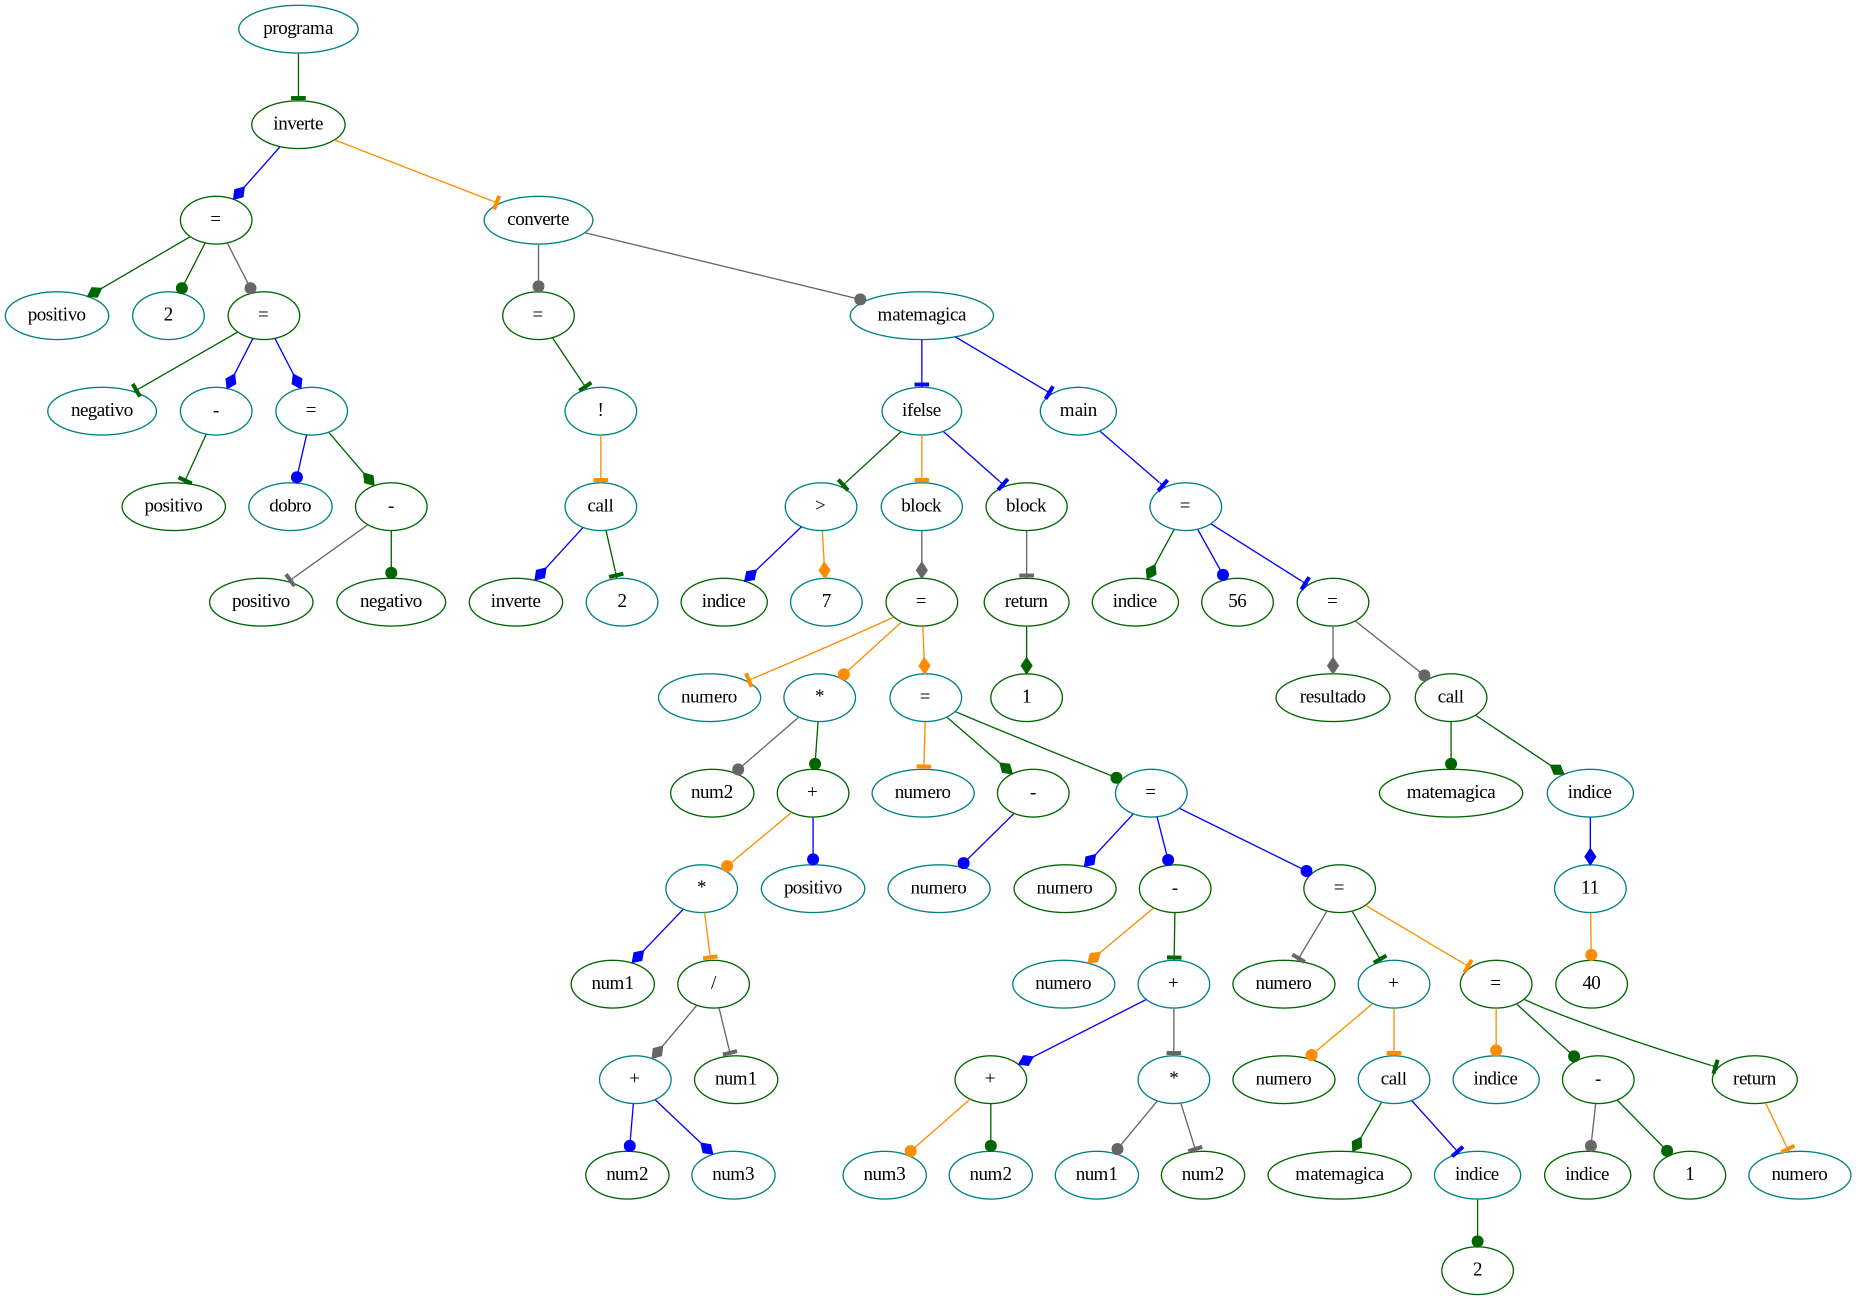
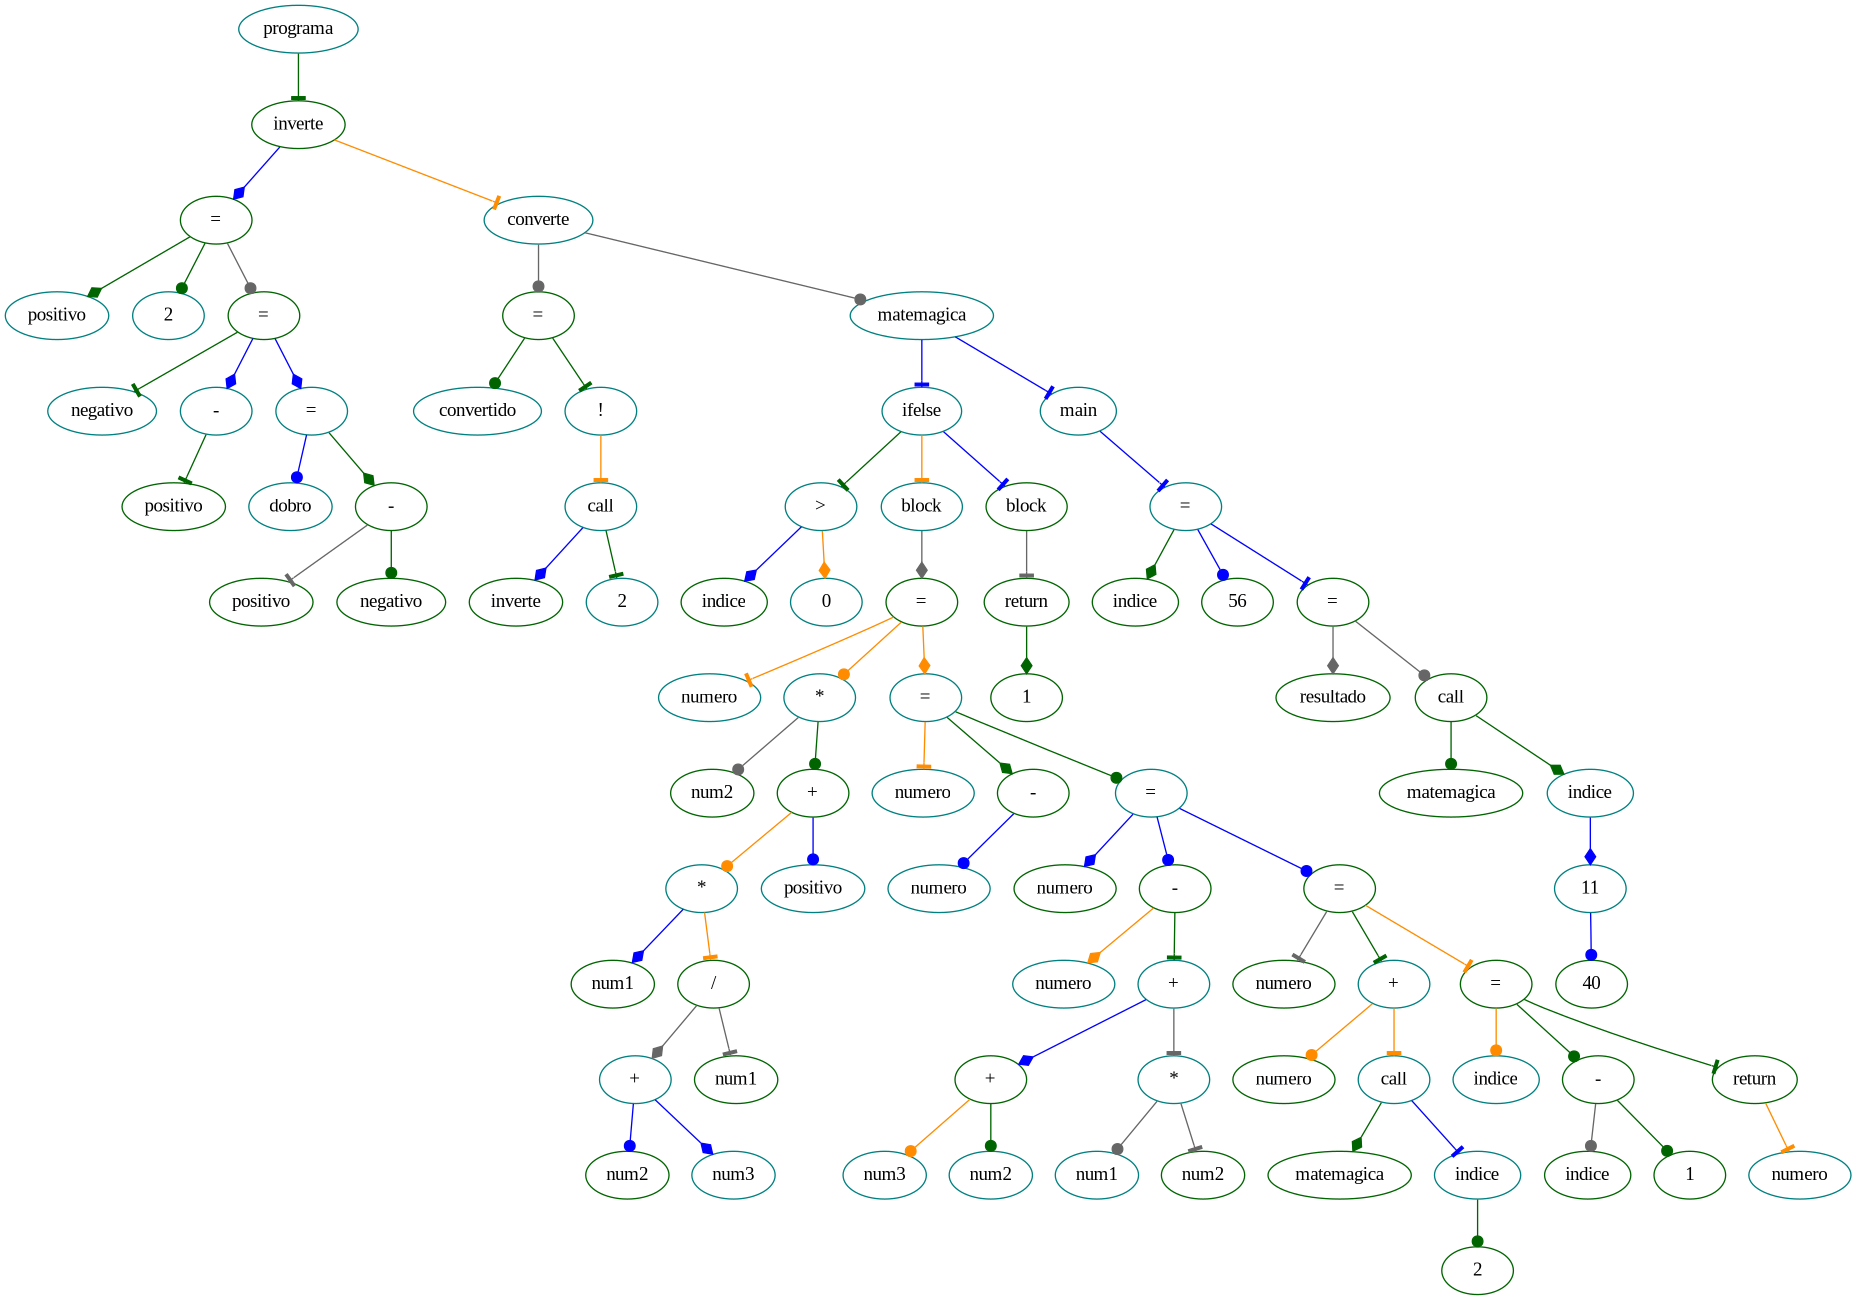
node "convertido": added
node "7": label "7" -> "0"
edge "11" -> "40": color darkorange -> blue
